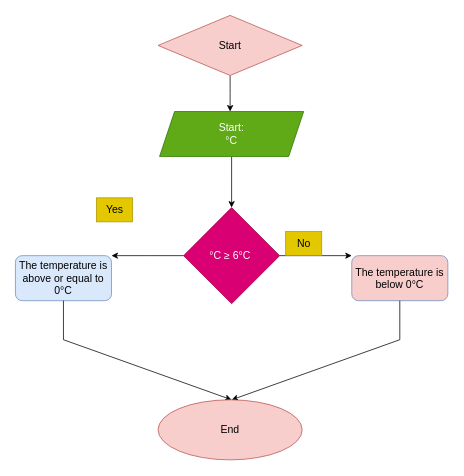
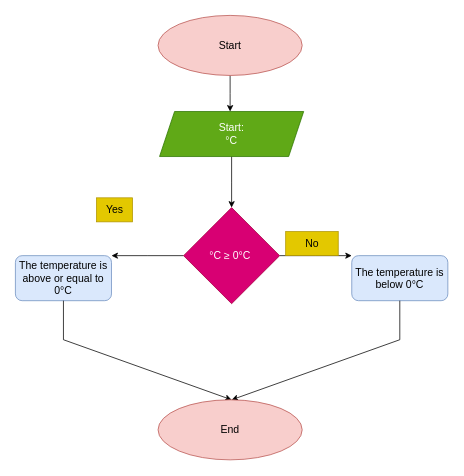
node "Start": shape diamond -> ellipse
node "No": size 36x24 -> 53x24
node "°C ≥ 6°C": label "°C ≥ 6°C" -> "°C ≥ 0°C"
node "The temperature is below 0°C": fillcolor #f8cecc -> #dae8fc
